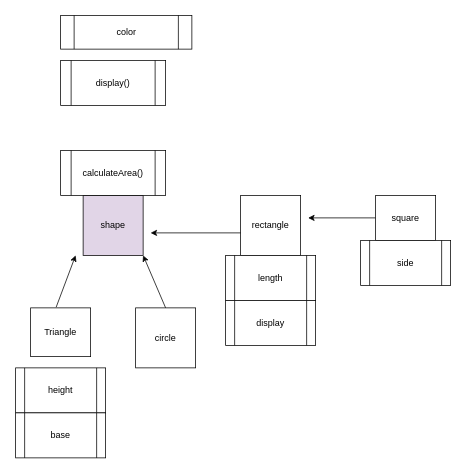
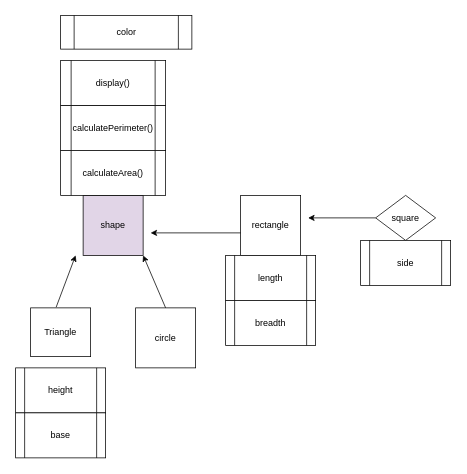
node "calculatePerimeter()": added
node "square": shape rectangle -> diamond
node "display": label "display" -> "breadth"
